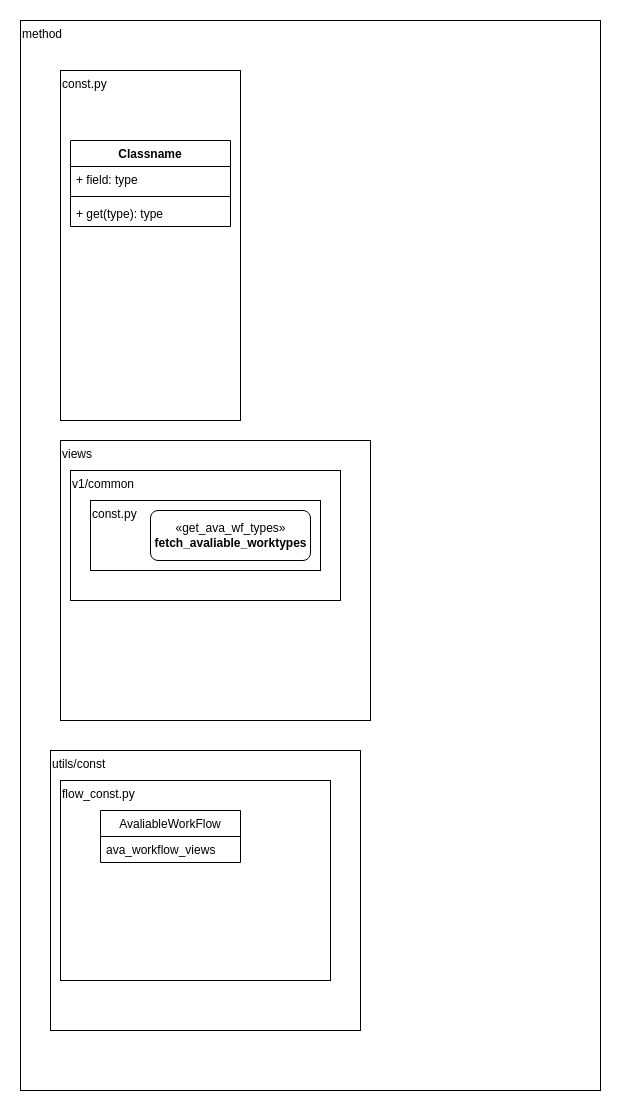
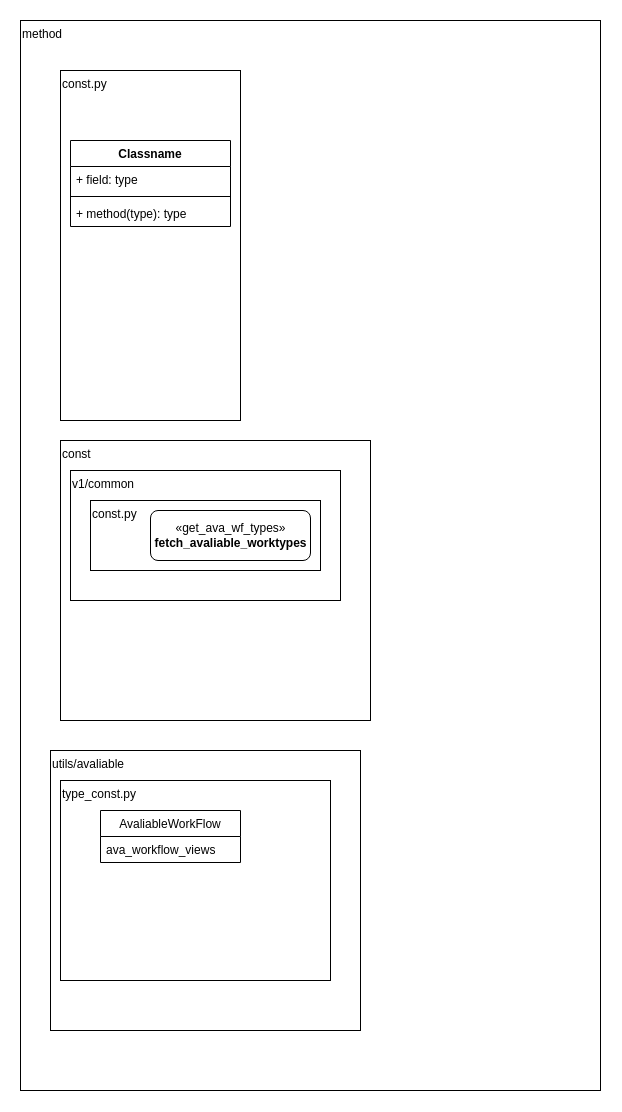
node "+ get(type): type": label "+ get(type): type" -> "+ method(type): type"
node "views": label "views" -> "const"
node "utils/const": label "utils/const" -> "utils/avaliable"
node "flow_const.py": label "flow_const.py" -> "type_const.py"
